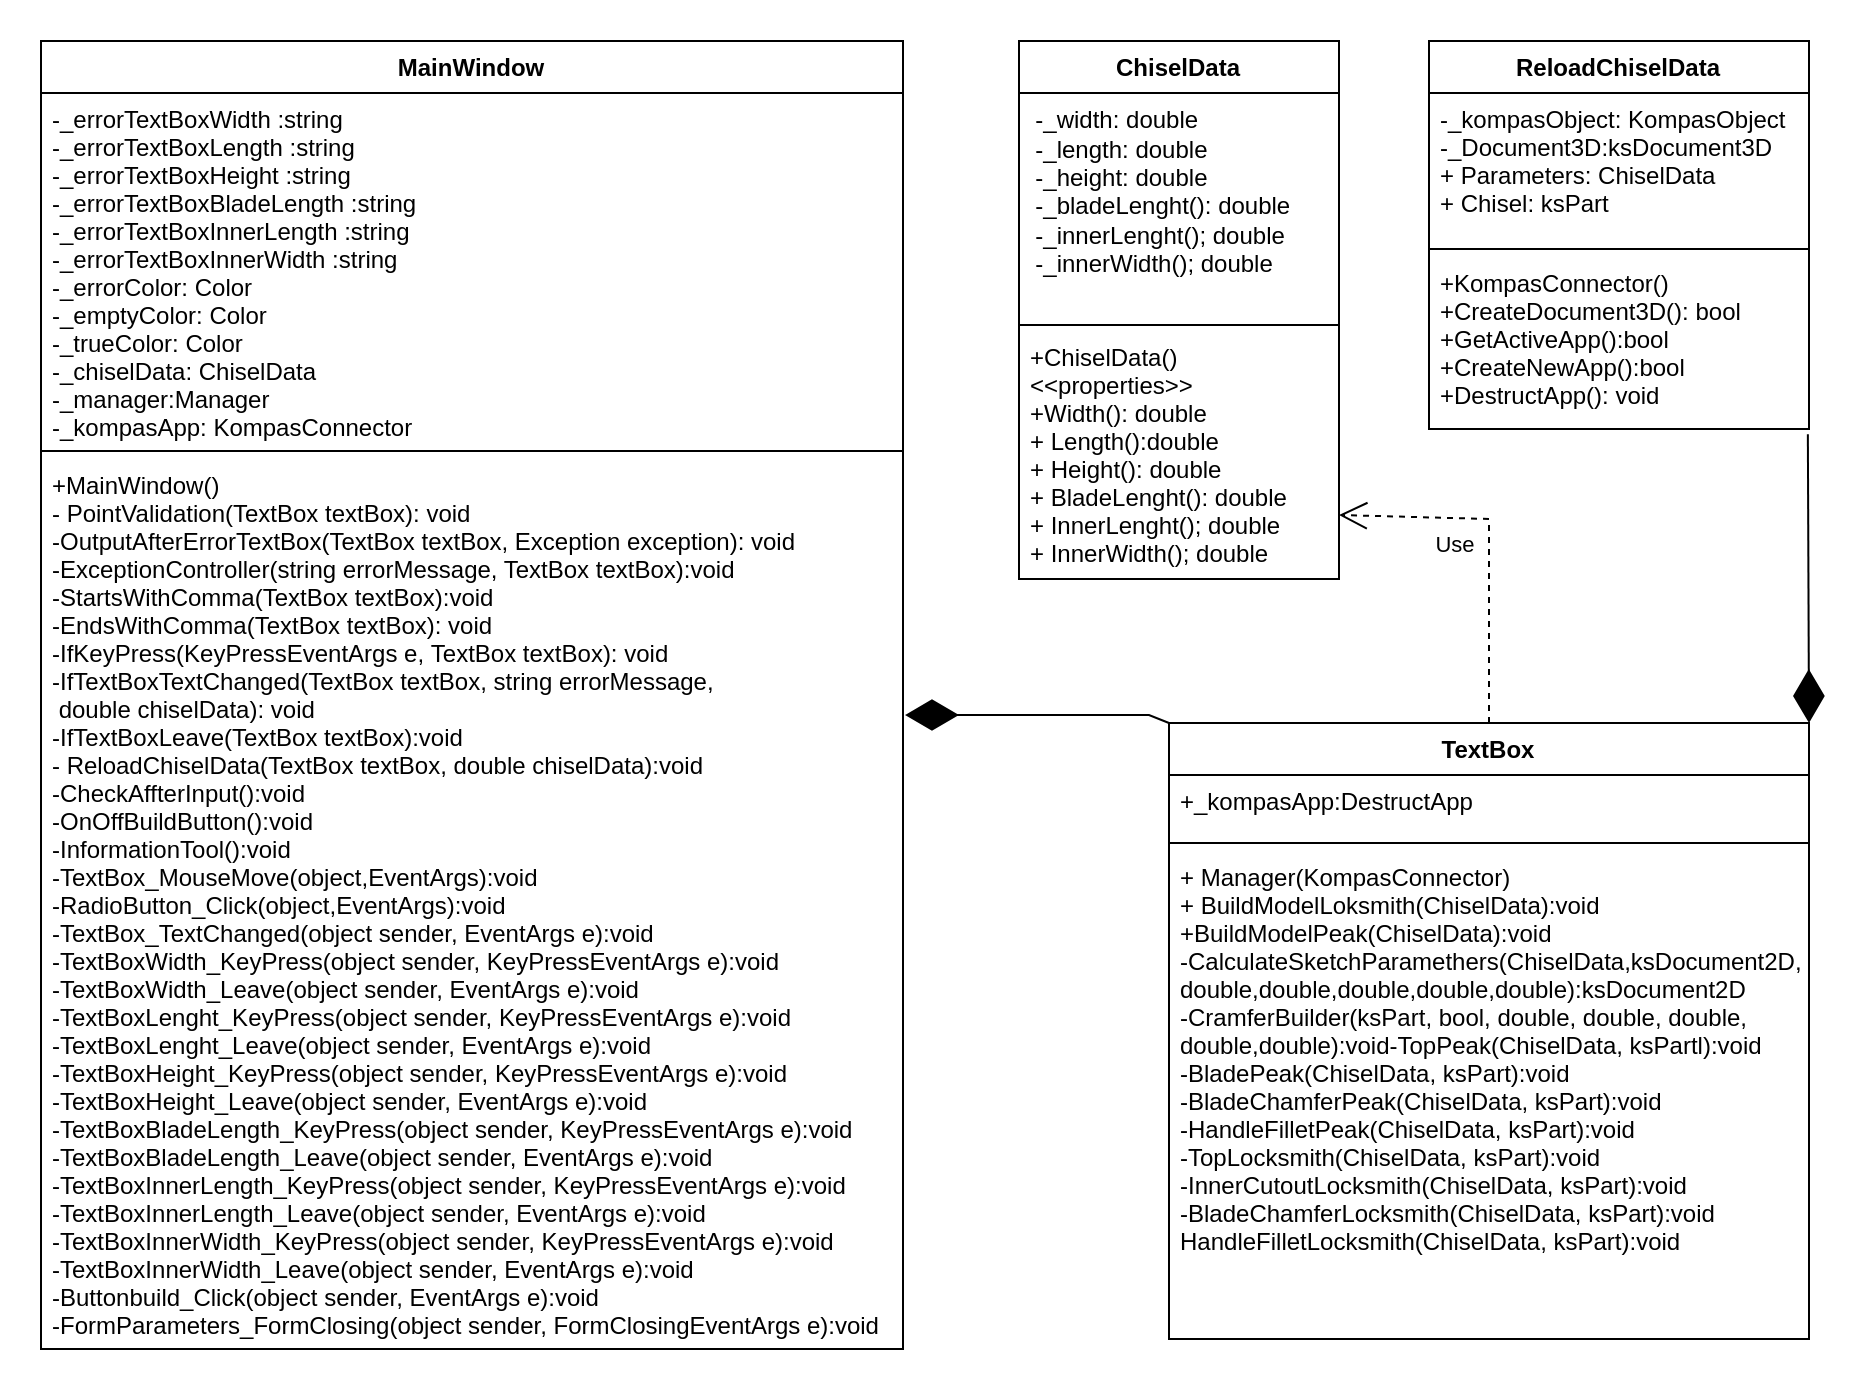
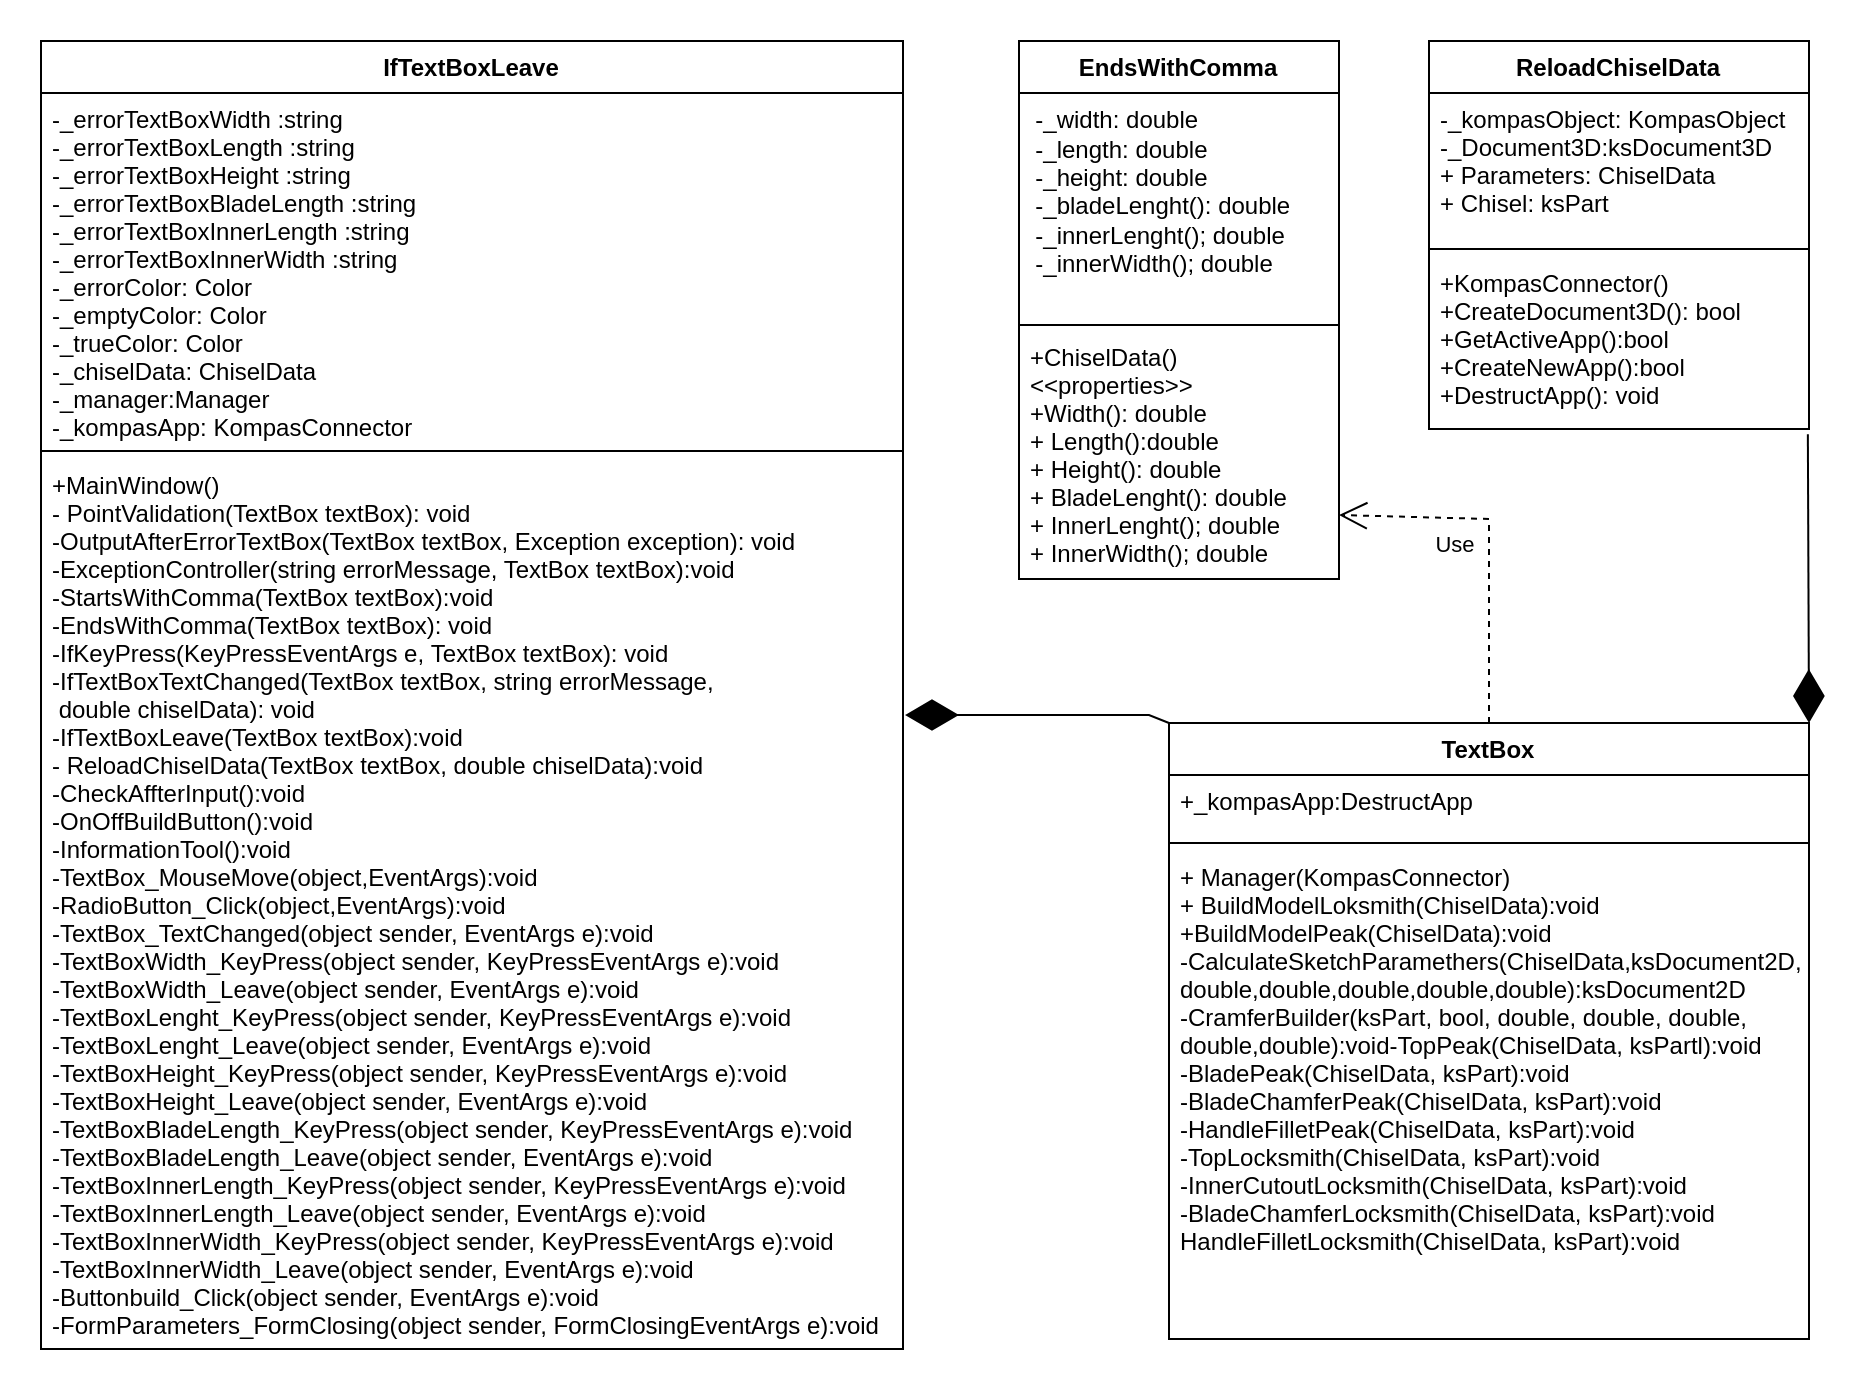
node "MainWindow": label "MainWindow" -> "IfTextBoxLeave"
node "ChiselData": label "ChiselData" -> "EndsWithComma"
